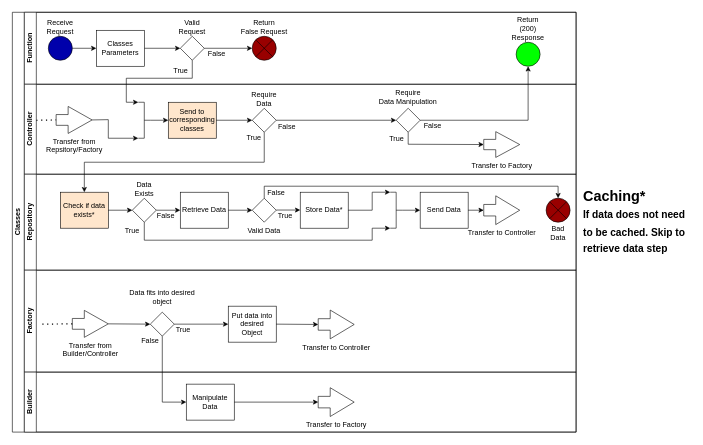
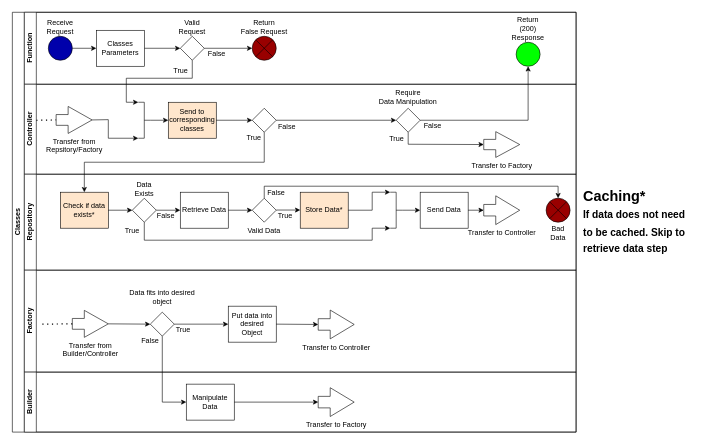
node "Require Data": removed
node "Store Data*": fillcolor #ffffff -> #ffe6cc
